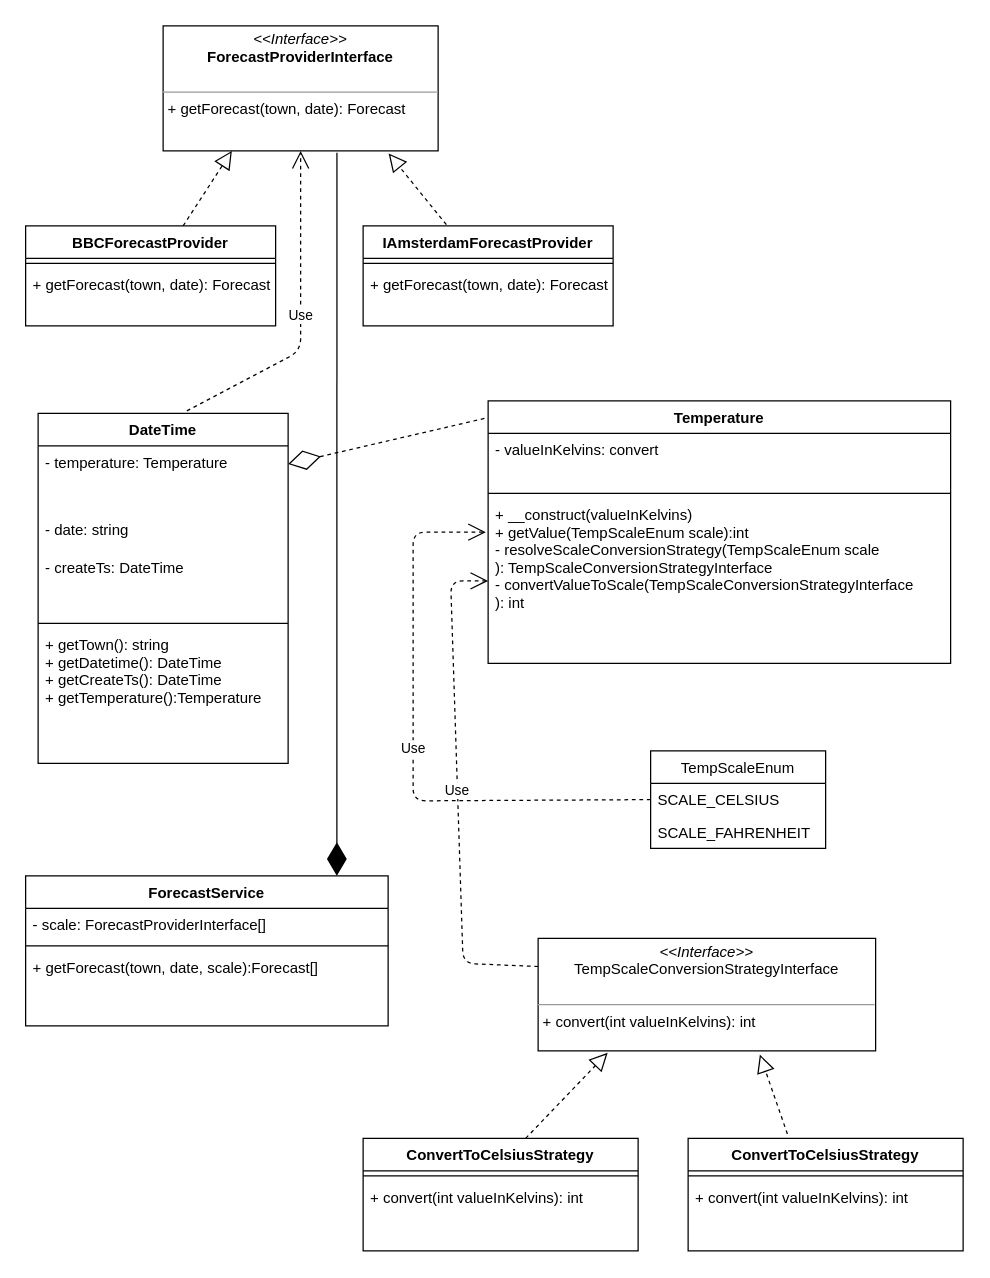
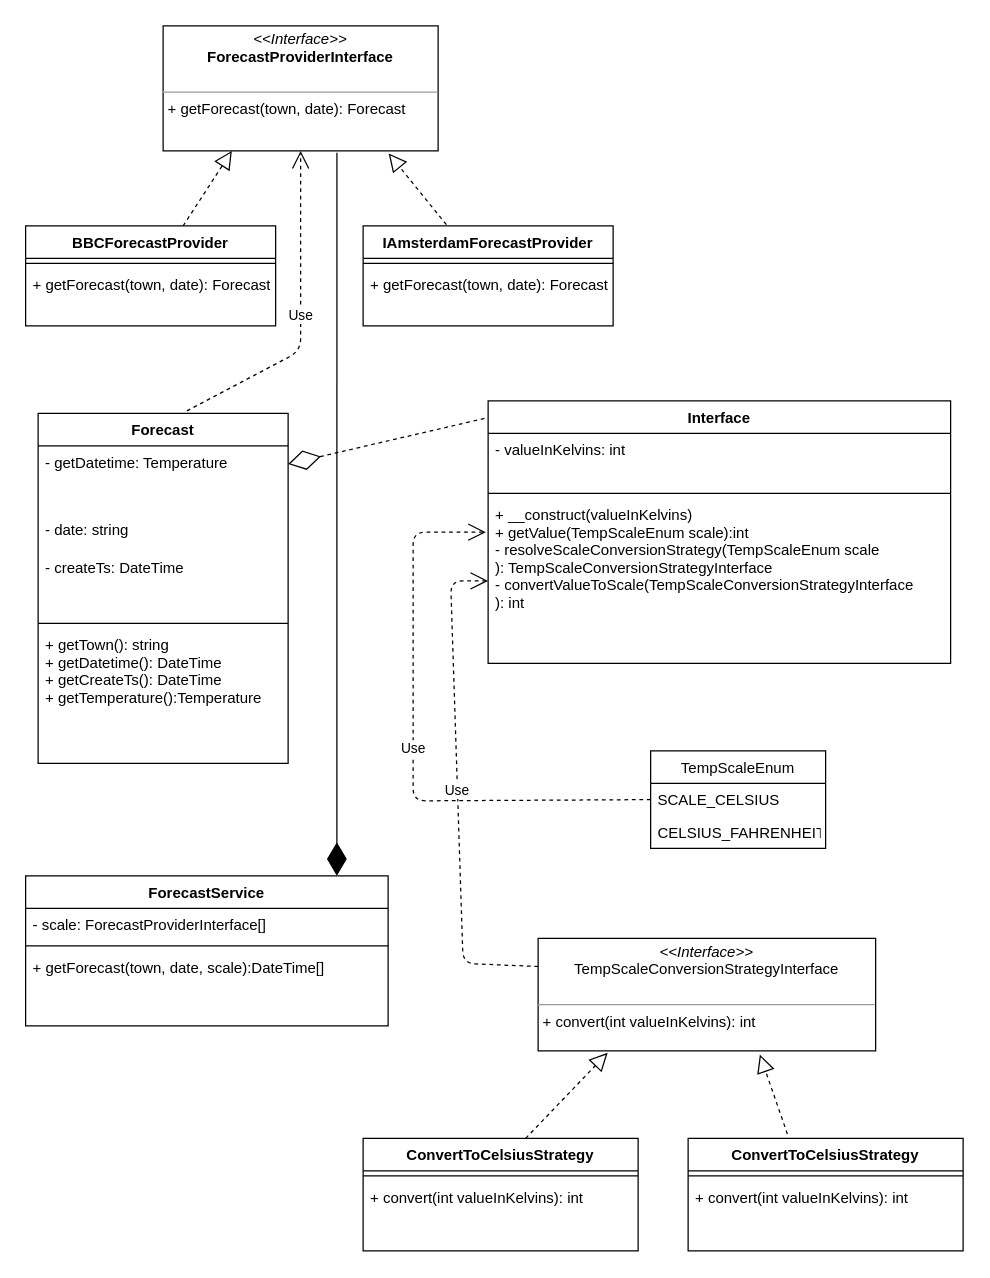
node "Temperature": label "Temperature" -> "Interface"
node "DateTime": label "DateTime" -> "Forecast"
node "- valueInKelvins: convert": label "- valueInKelvins: convert" -> "- valueInKelvins: int"
node "- temperature: Temperature": label "- temperature: Temperature" -> "- getDatetime: Temperature"
node "SCALE_FAHRENHEIT": label "SCALE_FAHRENHEIT" -> "CELSIUS_FAHRENHEIT"
node "+ getForecast(town, date, scale):Forecast[]": label "+ getForecast(town, date, scale):Forecast[]" -> "+ getForecast(town, date, scale):DateTime[]"
